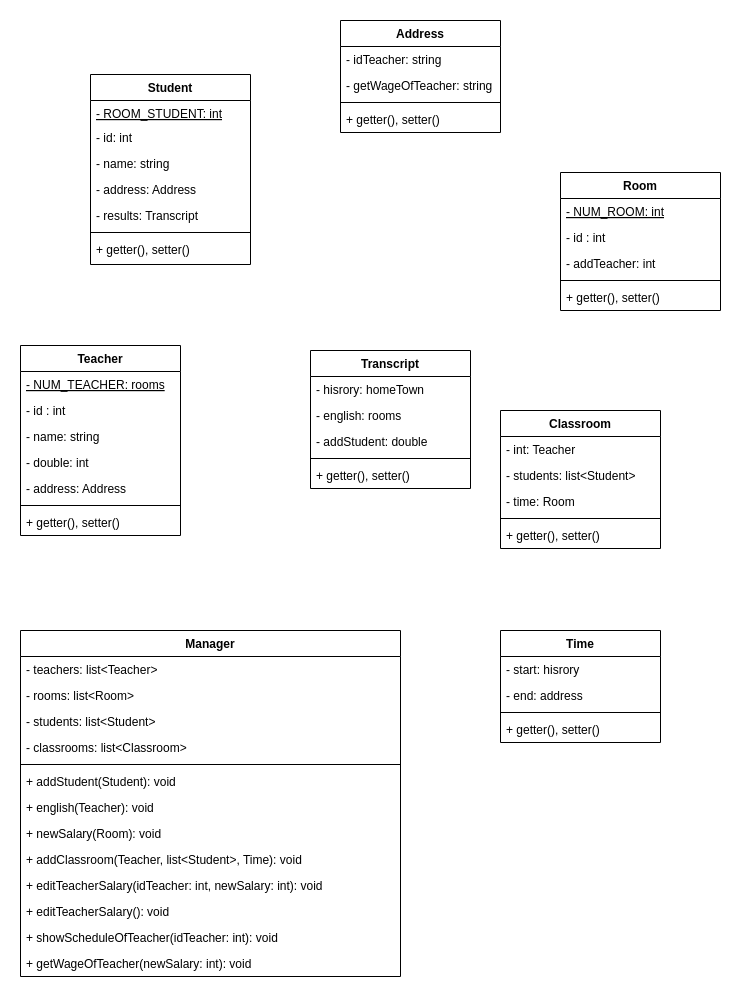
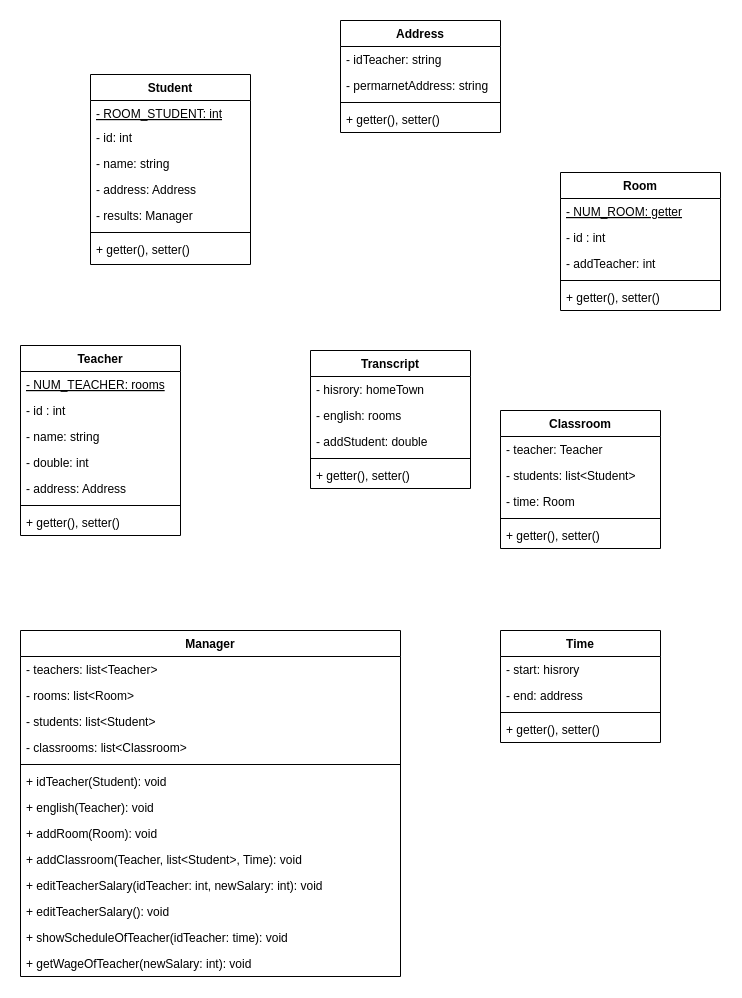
node "- getWageOfTeacher: string": label "- getWageOfTeacher: string" -> "- permarnetAddress: string"
node "- NUM_ROOM: int": label "- NUM_ROOM: int" -> "- NUM_ROOM: getter"
node "- results: Transcript": label "- results: Transcript" -> "- results: Manager"
node "- int: Teacher": label "- int: Teacher" -> "- teacher: Teacher"
node "+ addStudent(Student): void": label "+ addStudent(Student): void" -> "+ idTeacher(Student): void"
node "+ newSalary(Room): void": label "+ newSalary(Room): void" -> "+ addRoom(Room): void"
node "+ showScheduleOfTeacher(idTeacher: int): void": label "+ showScheduleOfTeacher(idTeacher: int): void" -> "+ showScheduleOfTeacher(idTeacher: time): void"
